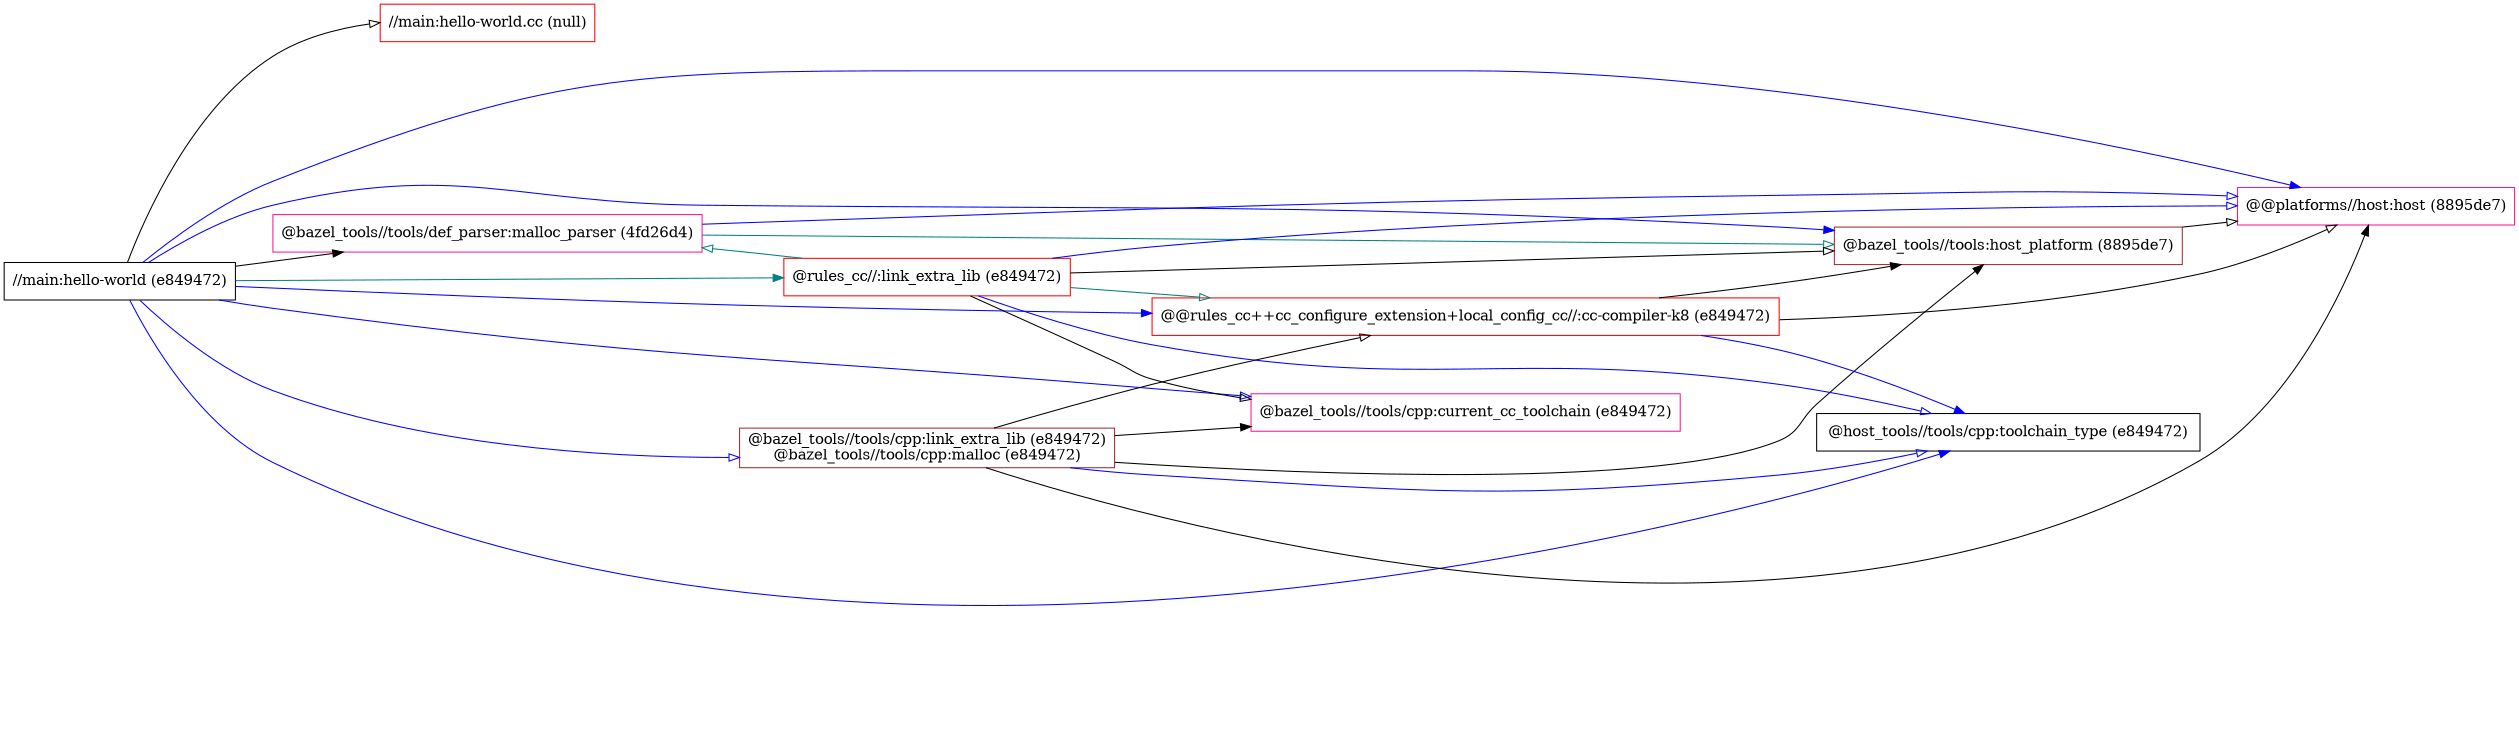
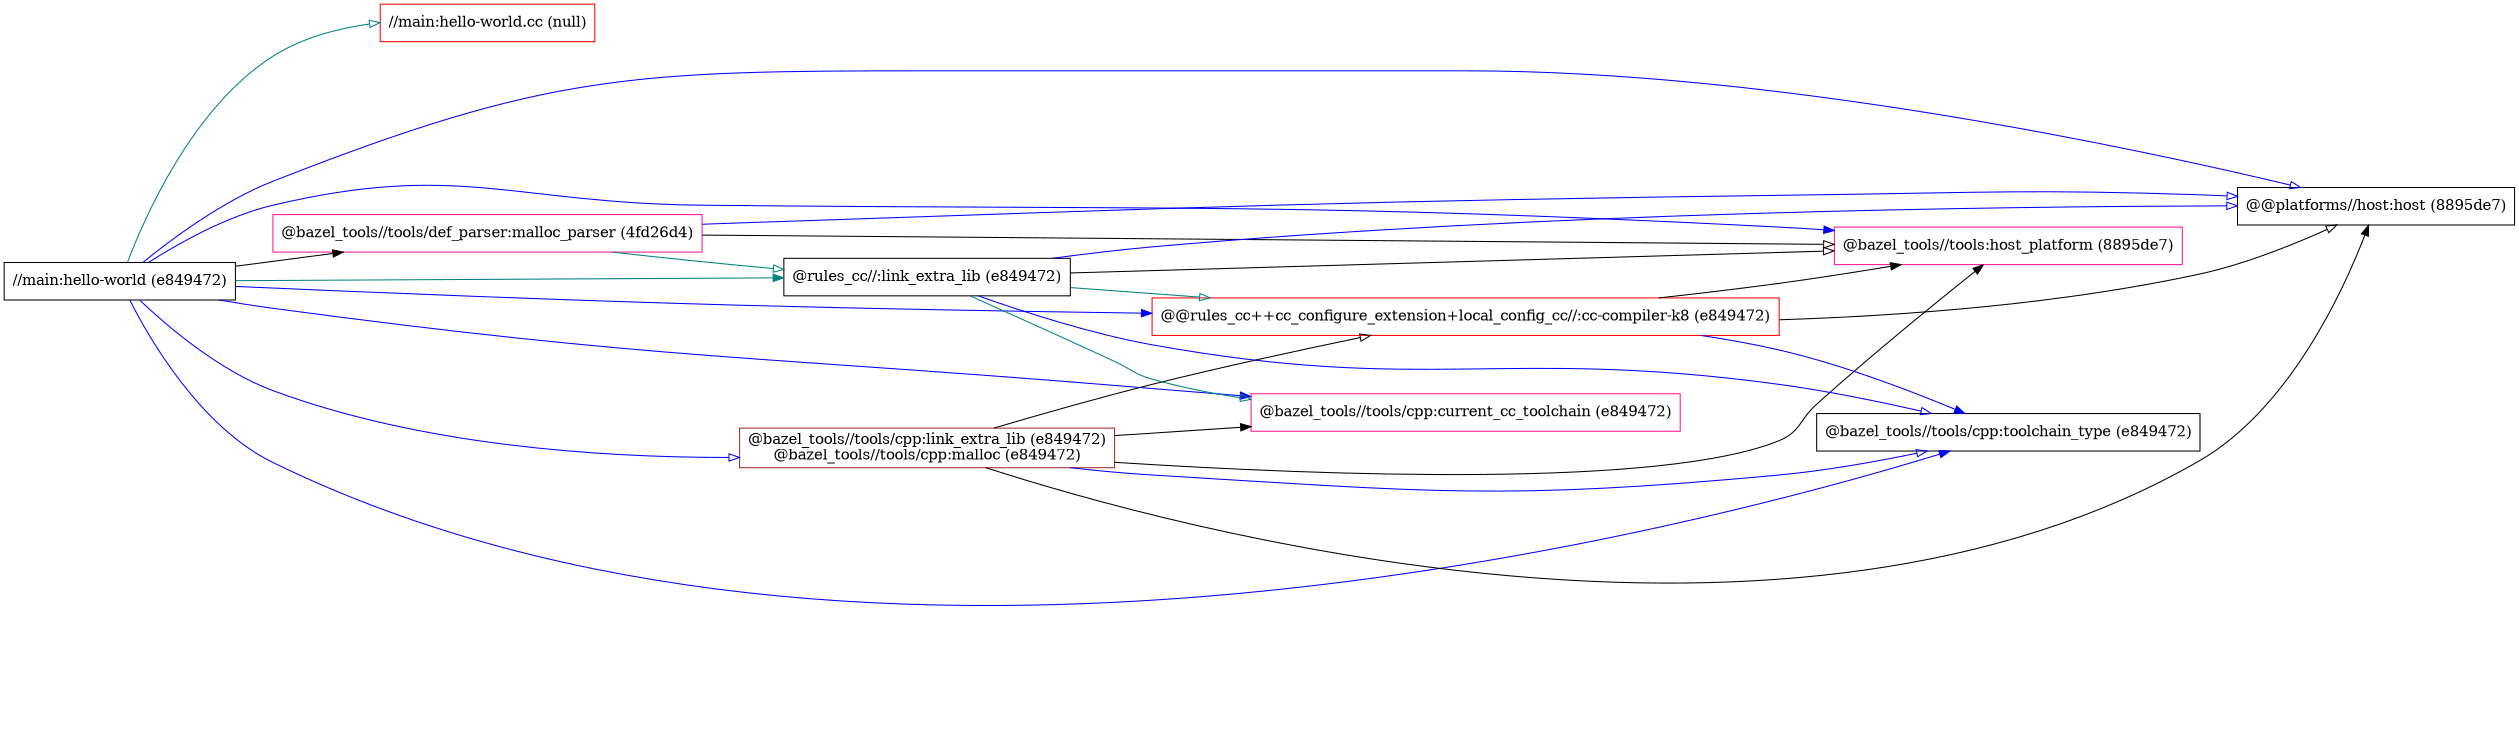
edge "//main:hello-world (e849472)" -> "@@platforms//host:host (8895de7)": arrowhead normal -> onormal
edge "//main:hello-world (e849472)" -> "//main:hello-world.cc (null)": color black -> teal
node "@@platforms//host:host (8895de7)": color deeppink -> black
edge "@bazel_tools//tools:host_platform (8895de7)" -> "@@platforms//host:host (8895de7)": removed
edge "@bazel_tools//tools/def_parser:malloc_parser (4fd26d4)" -> "@bazel_tools//tools:host_platform (8895de7)": color teal -> black
node "@bazel_tools//tools:host_platform (8895de7)": color brown -> deeppink
edge "@rules_cc//:link_extra_lib (e849472)" -> "@bazel_tools//tools/def_parser:malloc_parser (4fd26d4)": reversed
node "@rules_cc//:link_extra_lib (e849472)": color red -> black
edge "@rules_cc//:link_extra_lib (e849472)" -> "@bazel_tools//tools/cpp:current_cc_toolchain (e849472)": color black -> teal
edge "//main:hello-world (e849472)" -> "@bazel_tools//tools/cpp:current_cc_toolchain (e849472)": arrowhead onormal -> normal
node "@host_tools//tools/cpp:toolchain_type (e849472)": label "@host_tools//tools/cpp:toolchain_type (e849472)" -> "@bazel_tools//tools/cpp:toolchain_type (e849472)"
